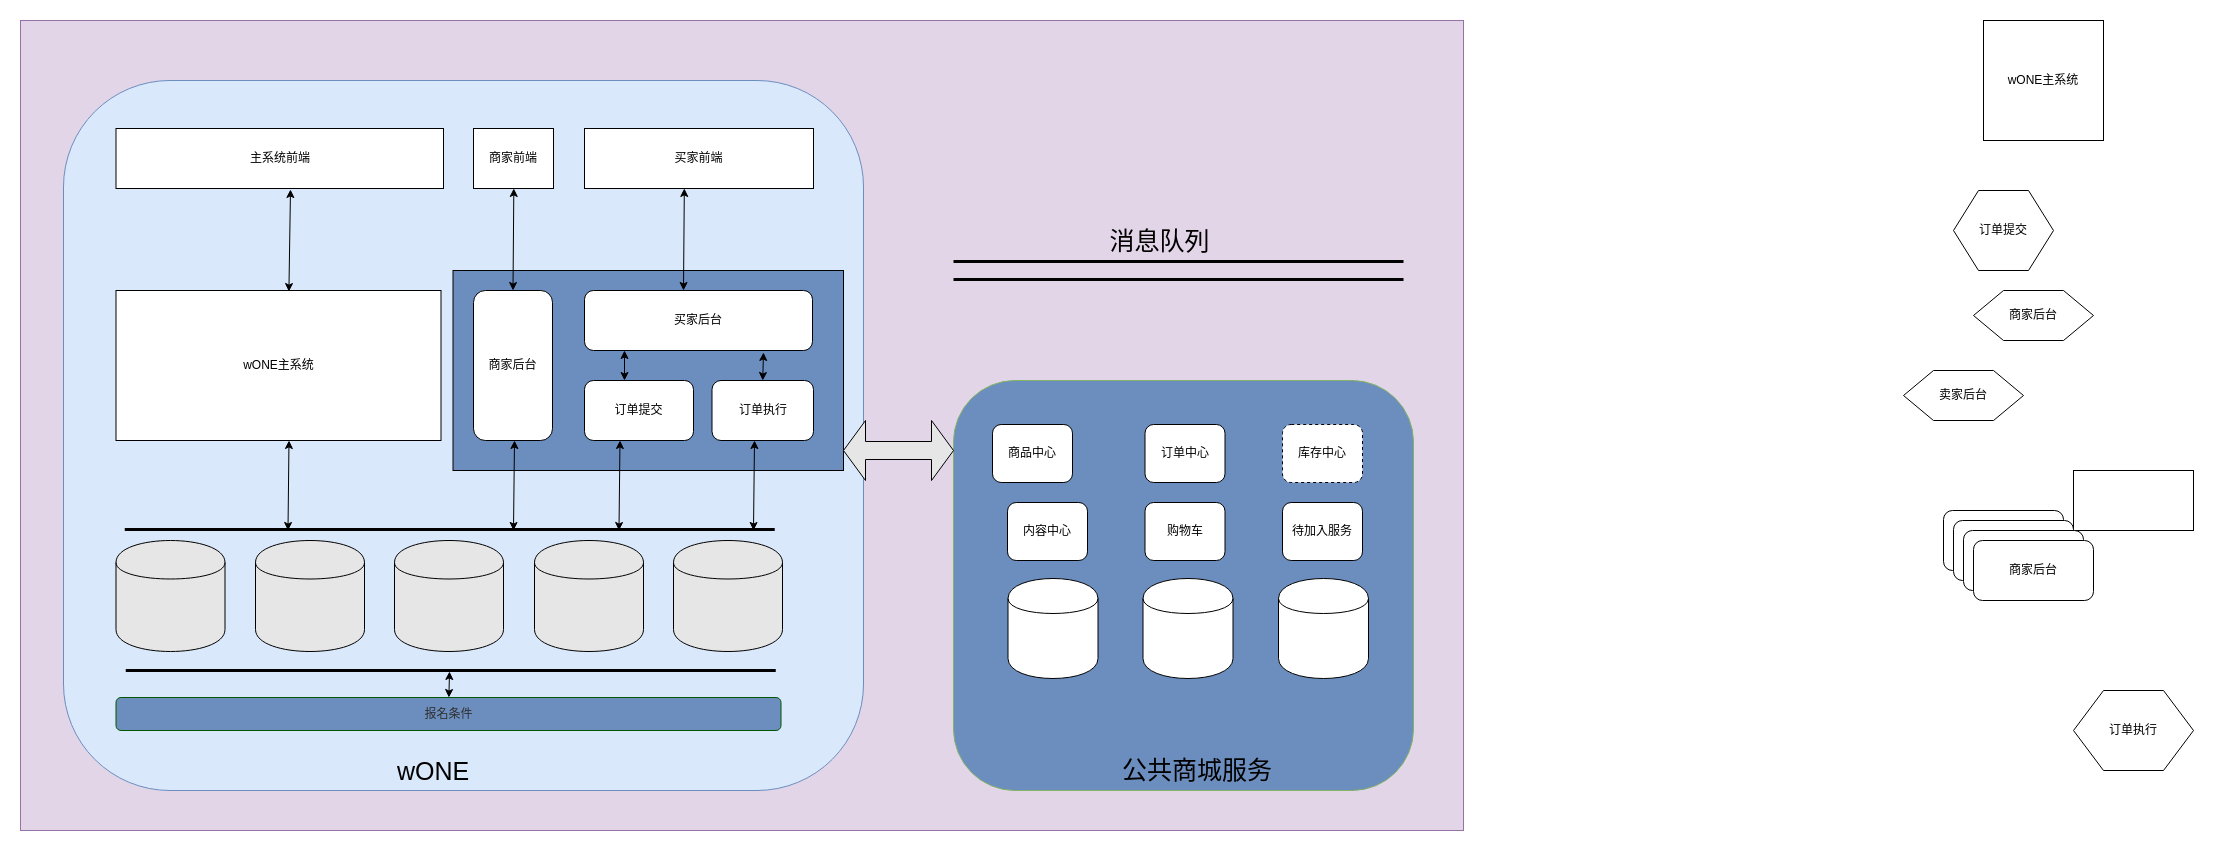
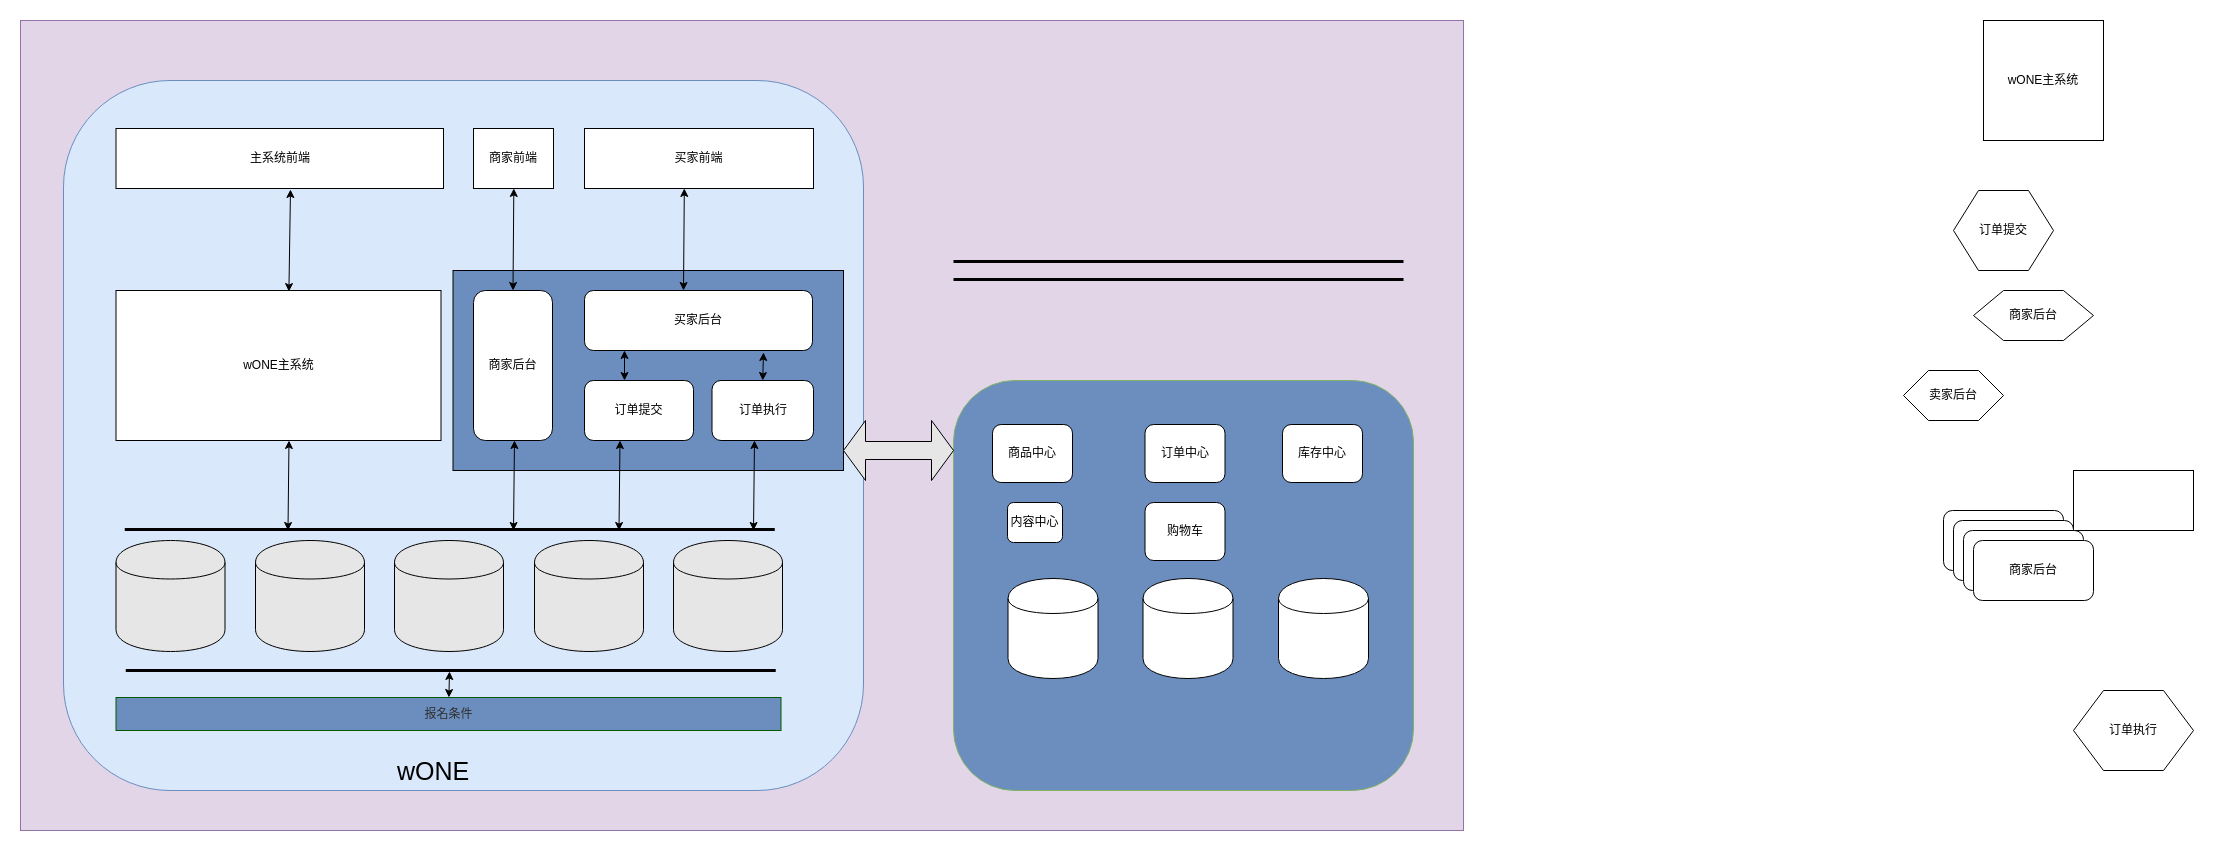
node "消息队列": removed
node "卖家后台": size 120x50 -> 100x50
node "库存中心": style dashed -> solid
node "内容中心": size 80x58 -> 55x40
node "待加入服务": removed
node "报名条件": shape rounded rectangle -> rectangle
node "公共商城服务": removed
